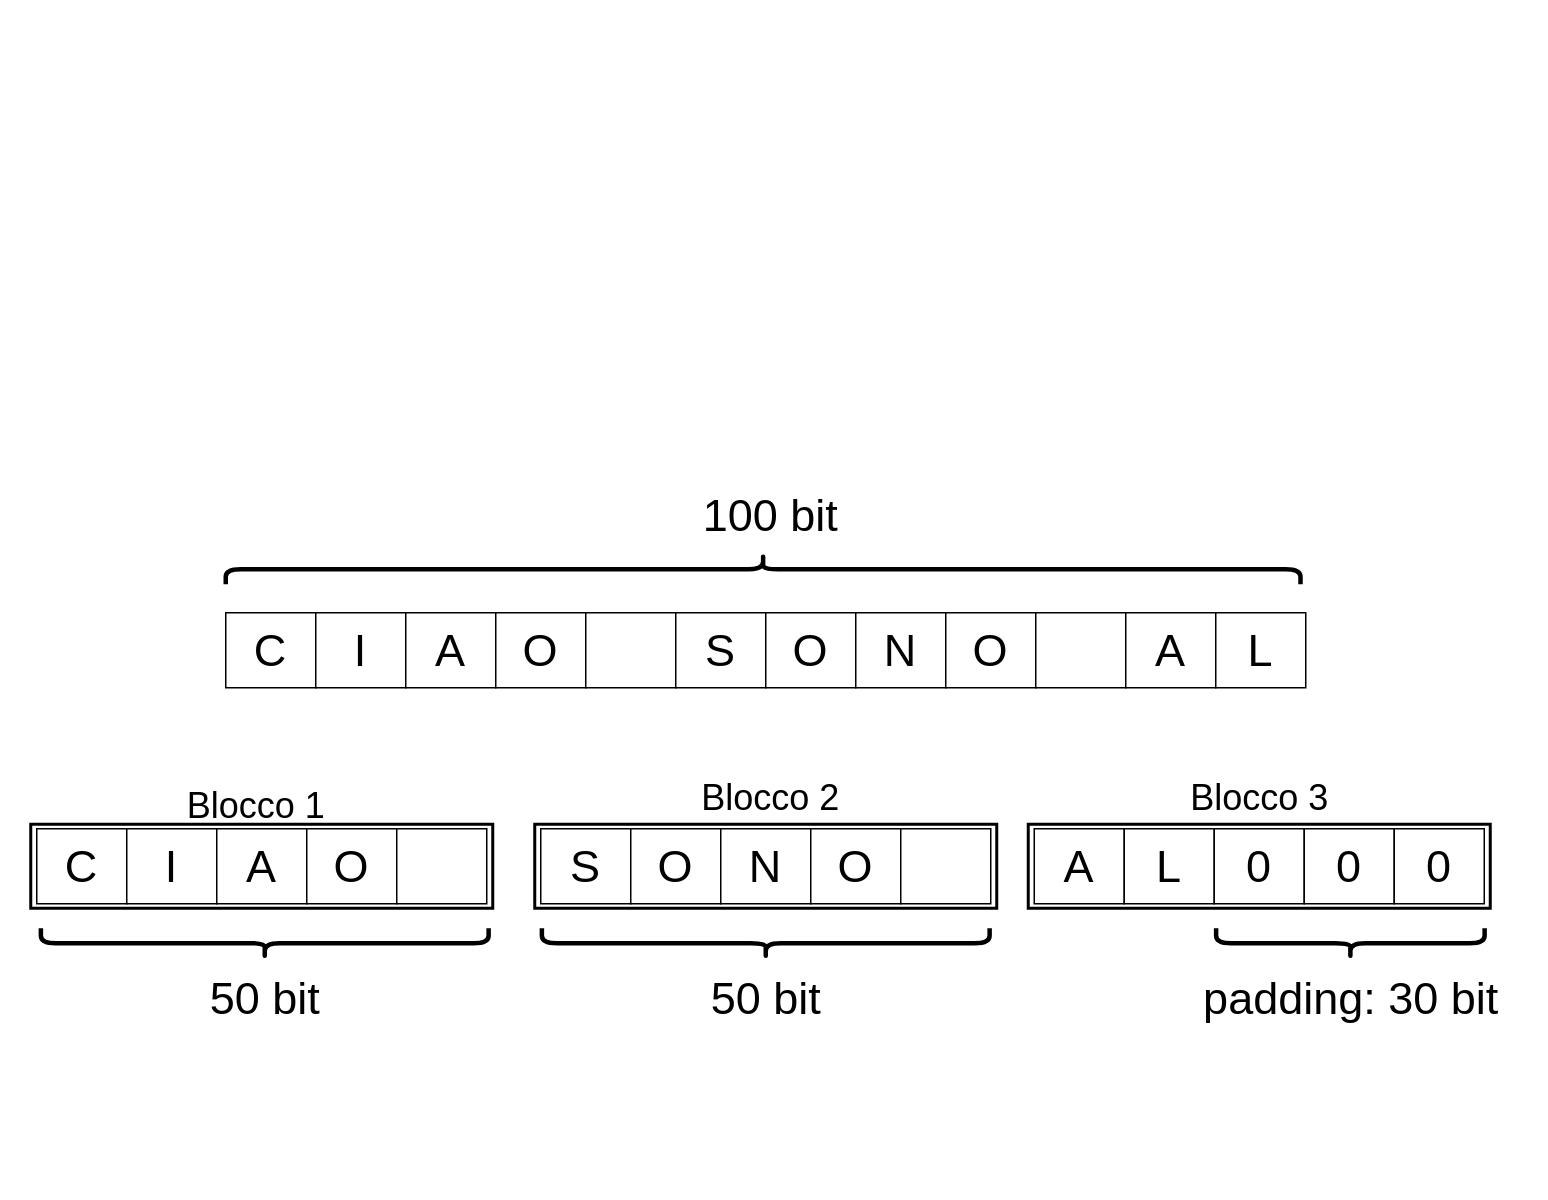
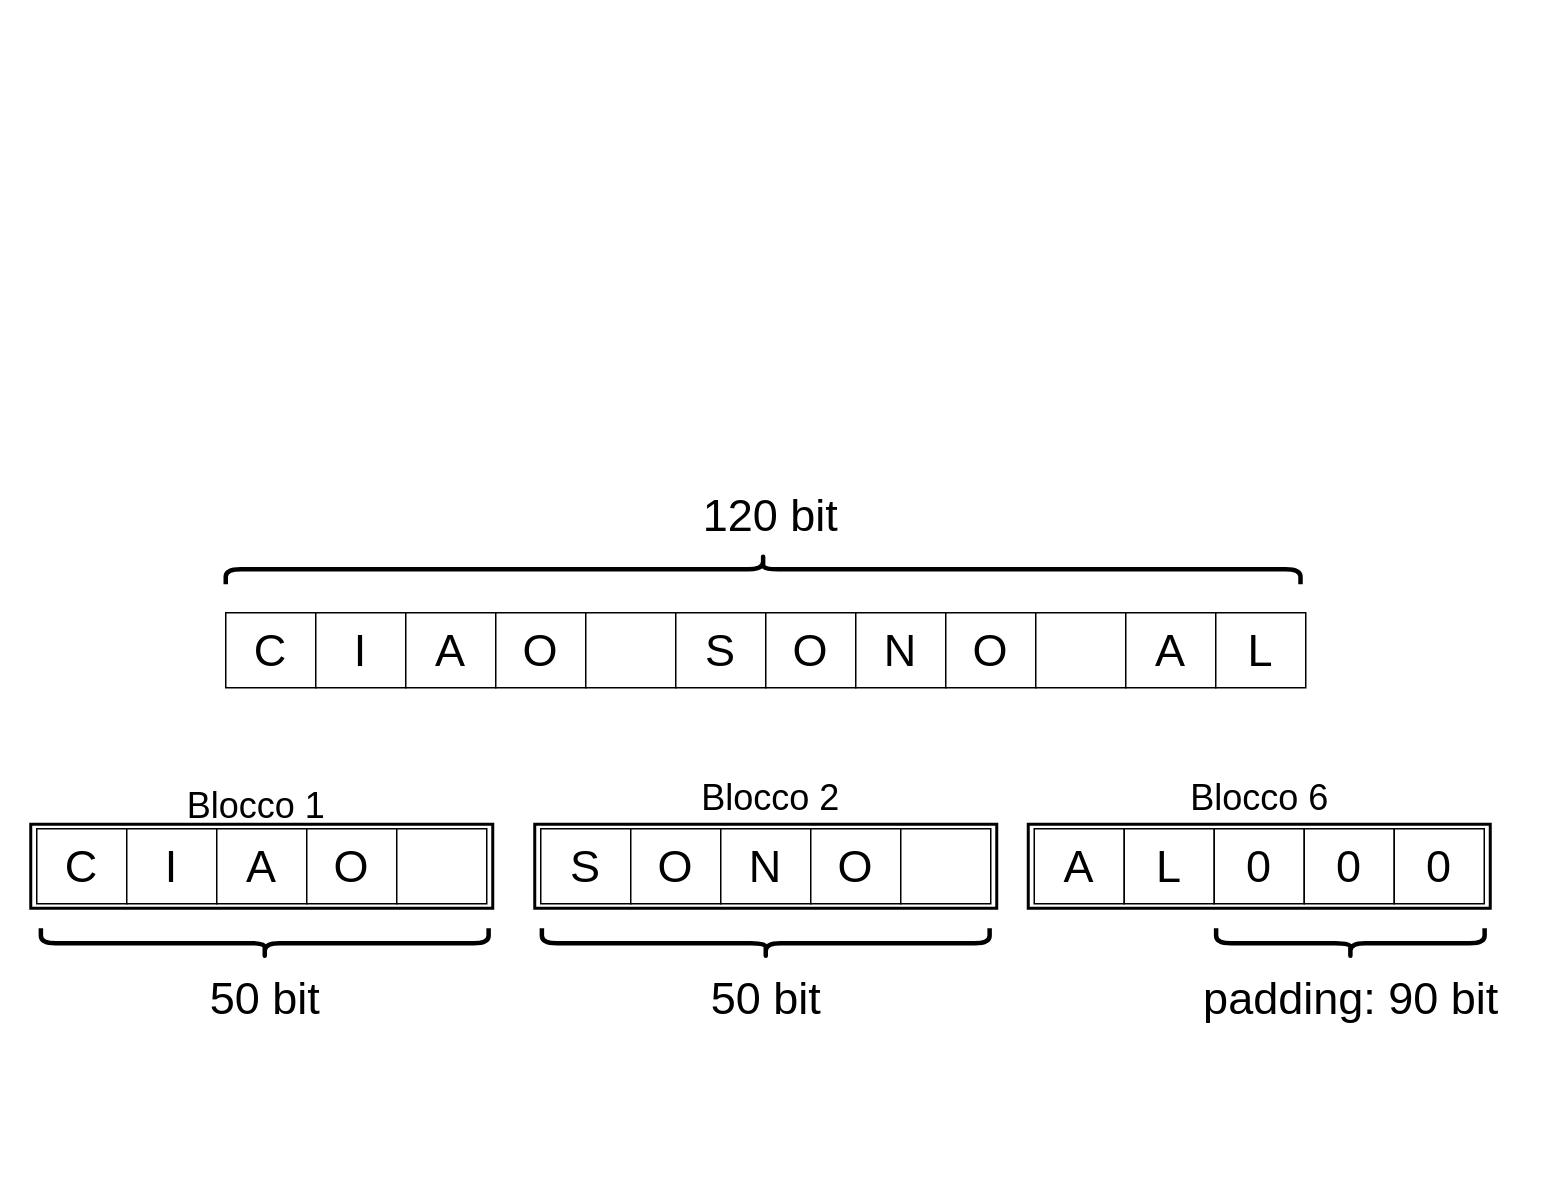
node "100 bit": label "100 bit" -> "120 bit"
node "Blocco 3": label "Blocco 3" -> "Blocco 6"
node "padding: 30 bit": label "padding: 30 bit" -> "padding: 90 bit"
